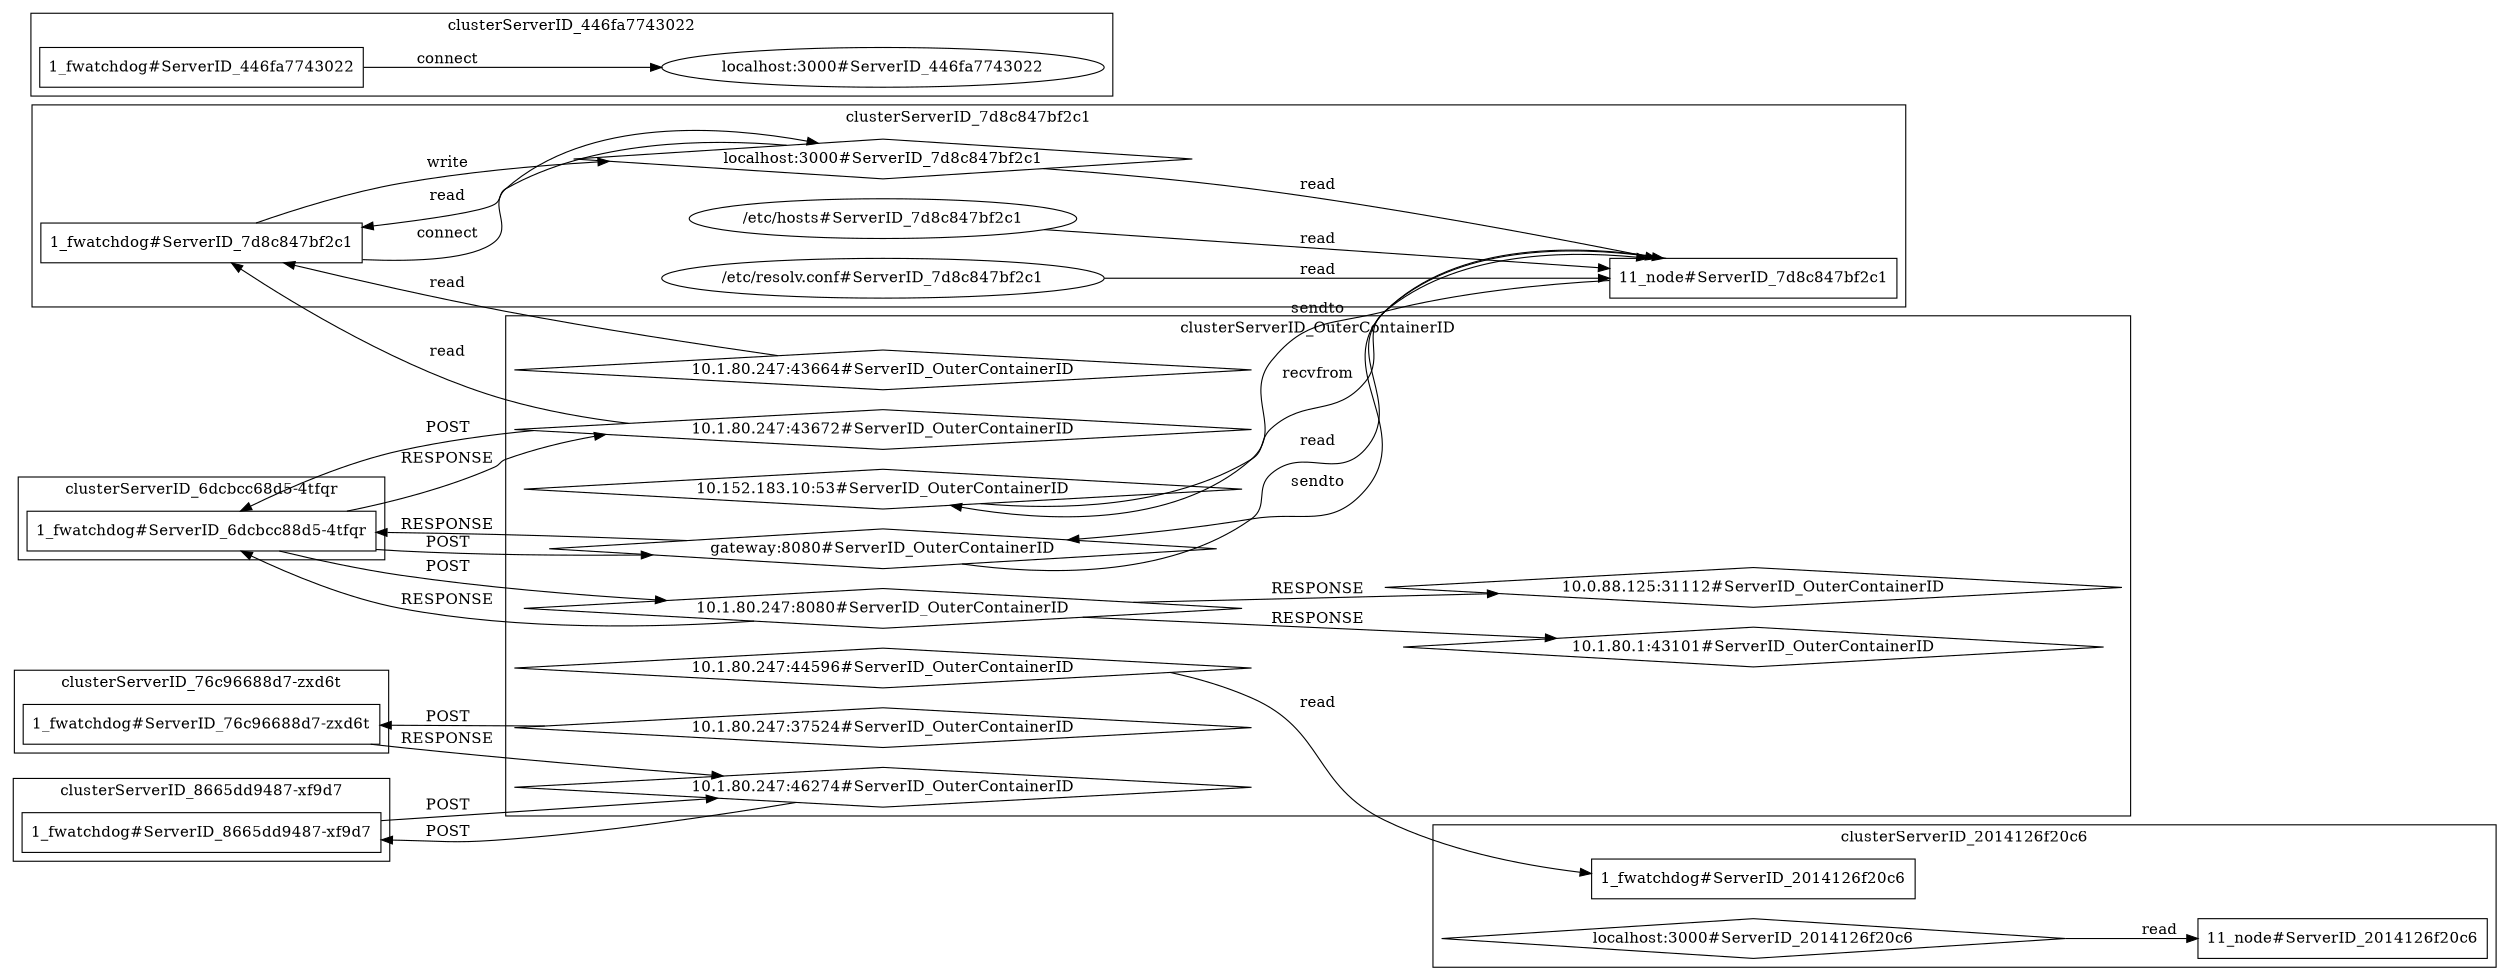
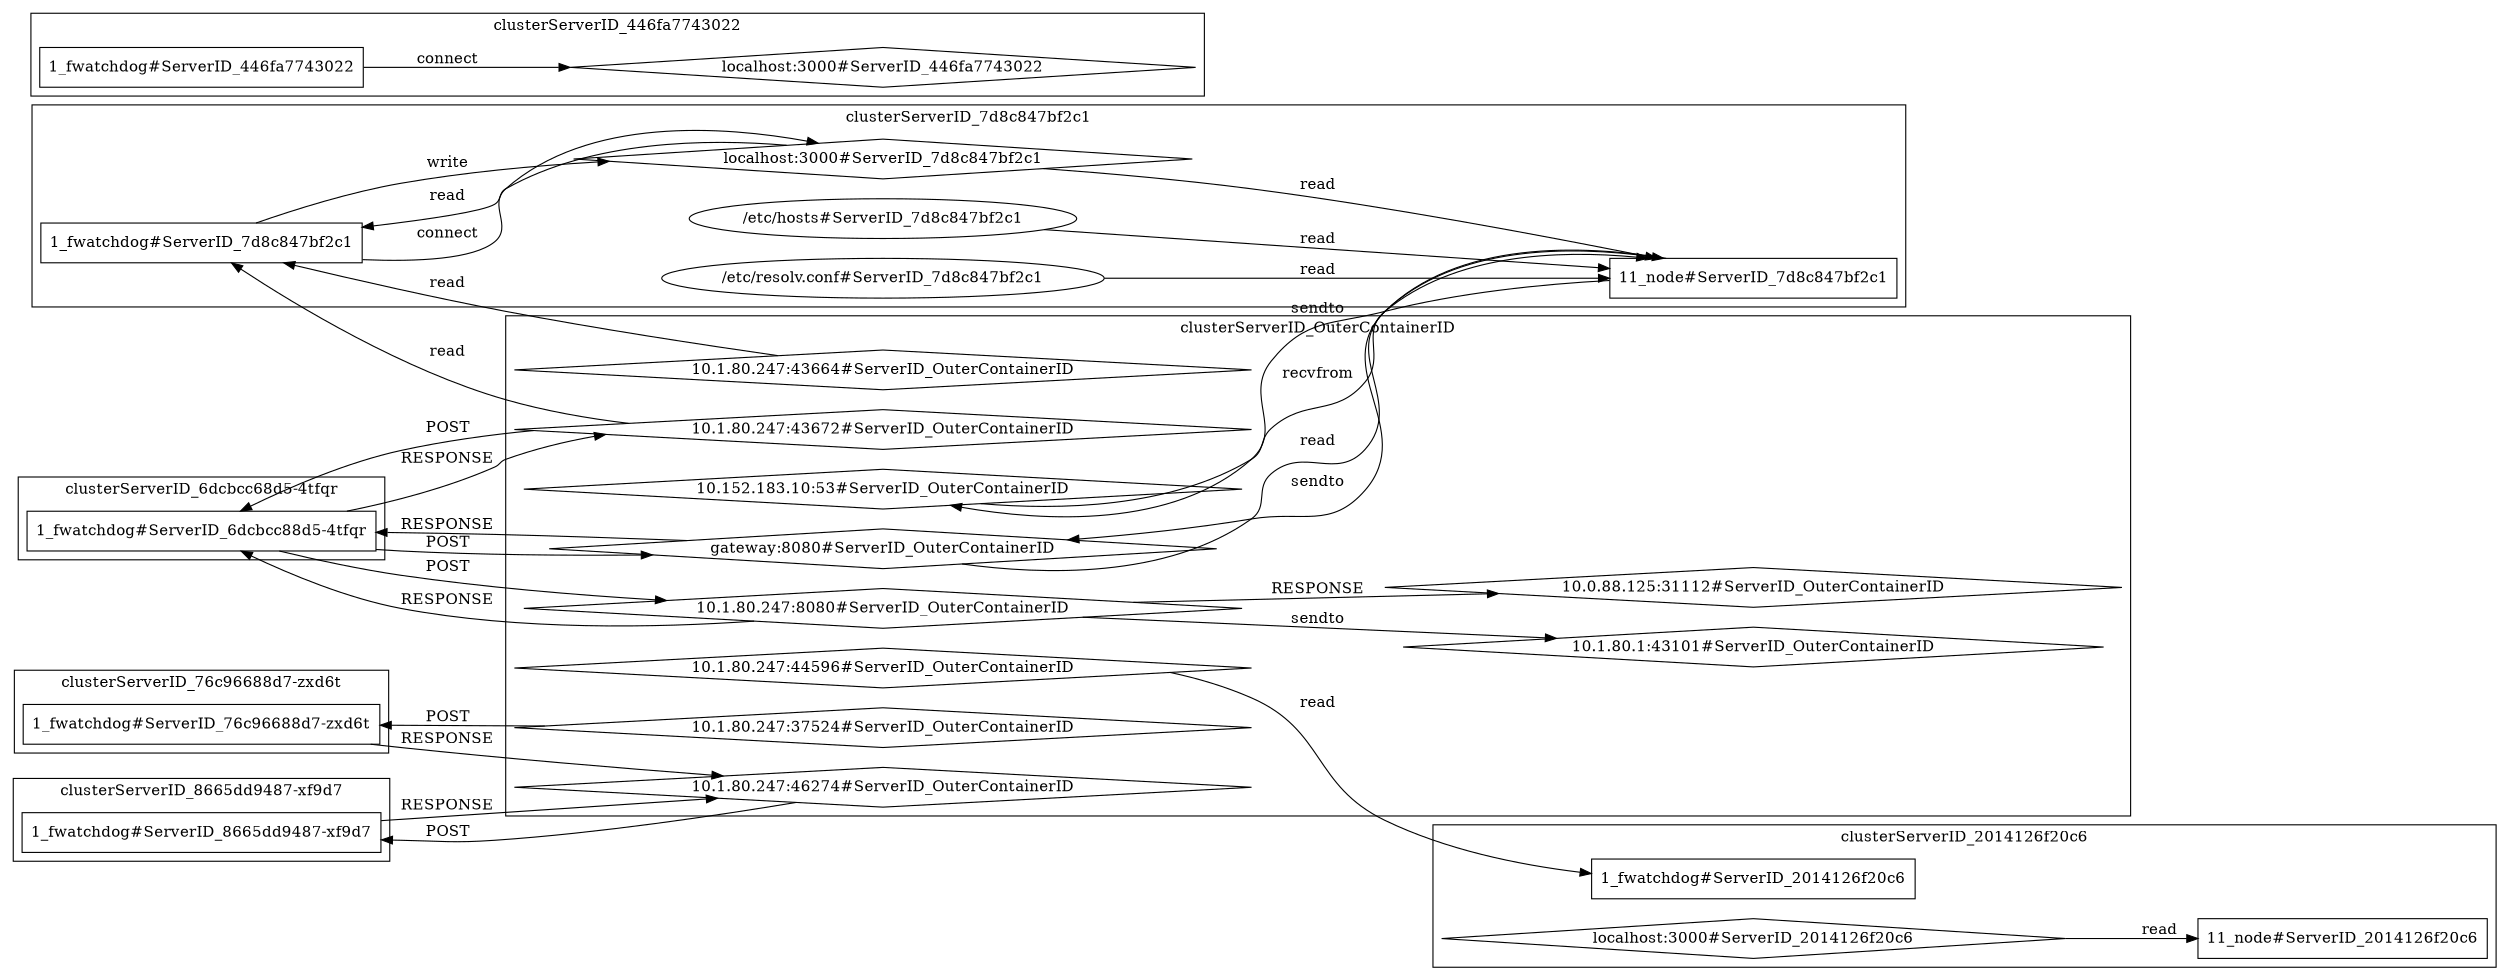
node "localhost:3000#ServerID_446fa7743022": shape ellipse -> diamond
edge "10.1.80.247:8080#ServerID_OuterContainerID" -> "10.1.80.1:43101#ServerID_OuterContainerID": label "RESPONSE" -> "sendto"
edge "1_fwatchdog#ServerID_8665dd9487-xf9d7" -> "10.1.80.247:46274#ServerID_OuterContainerID": label "POST" -> "RESPONSE"
